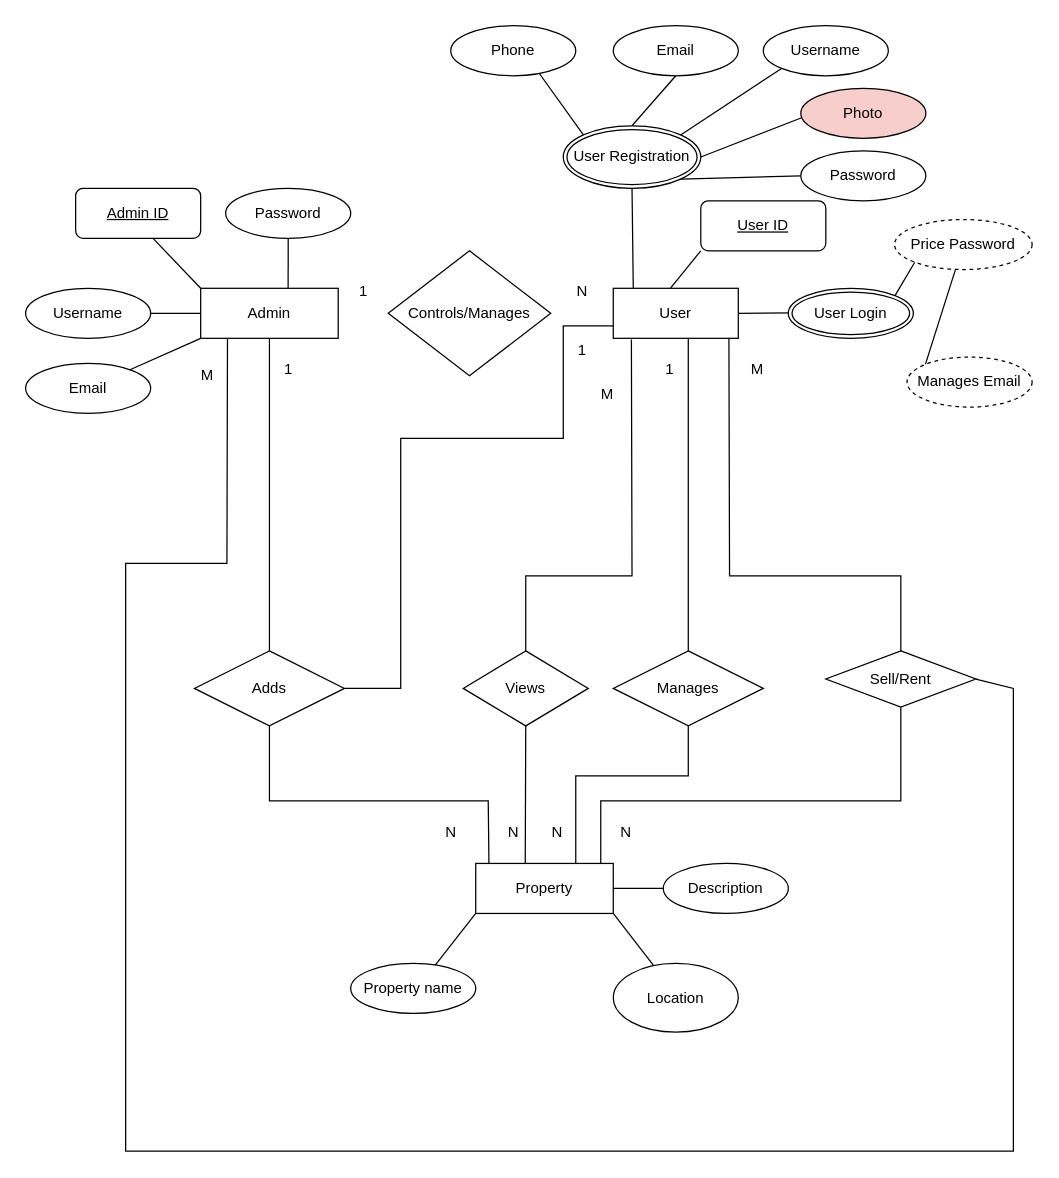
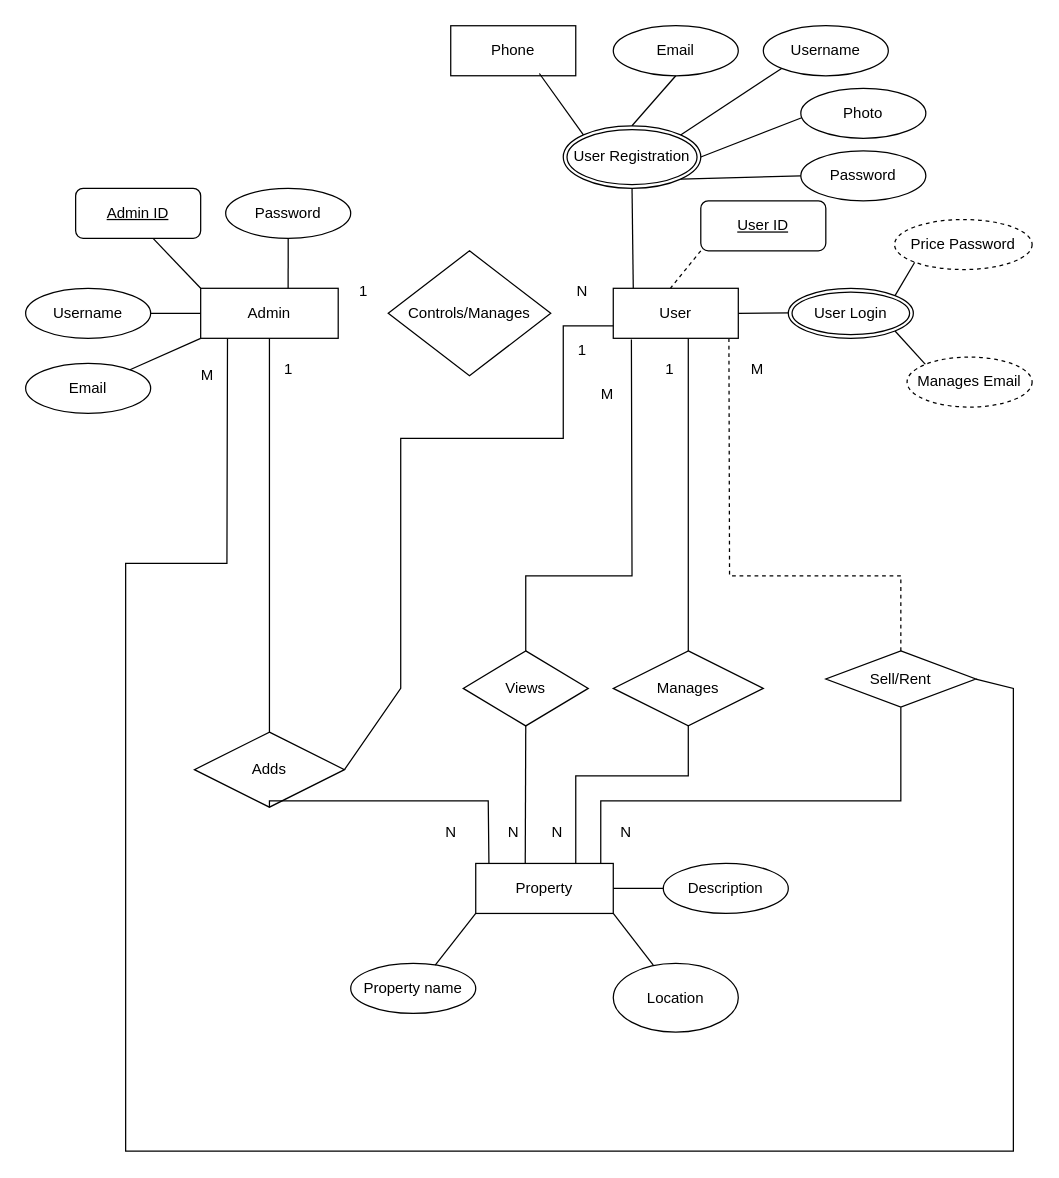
node "Phone": shape ellipse -> rectangle
node "Photo": fillcolor #f8cecc -> #ffffff
edge "User ID" -- "User": style solid -> dashed
edge "Price Password" -- "Manages Email": now "User Login" -- "Manages Email"
edge "User" -- "Sell/Rent": style solid -> dashed
node "Adds": moved (269, 688) -> (269, 769)
